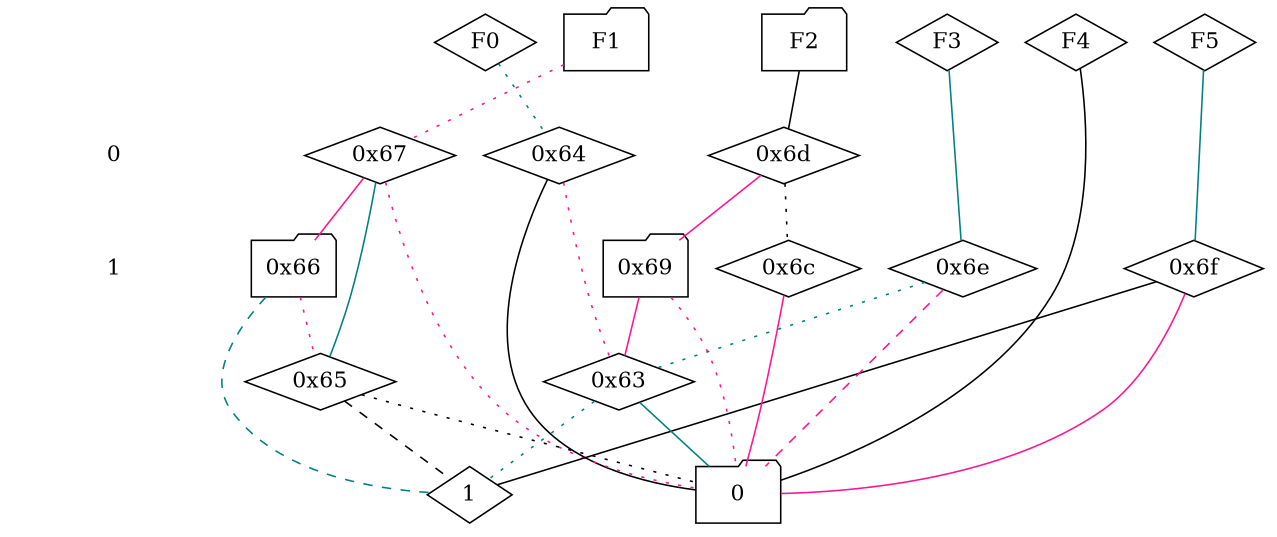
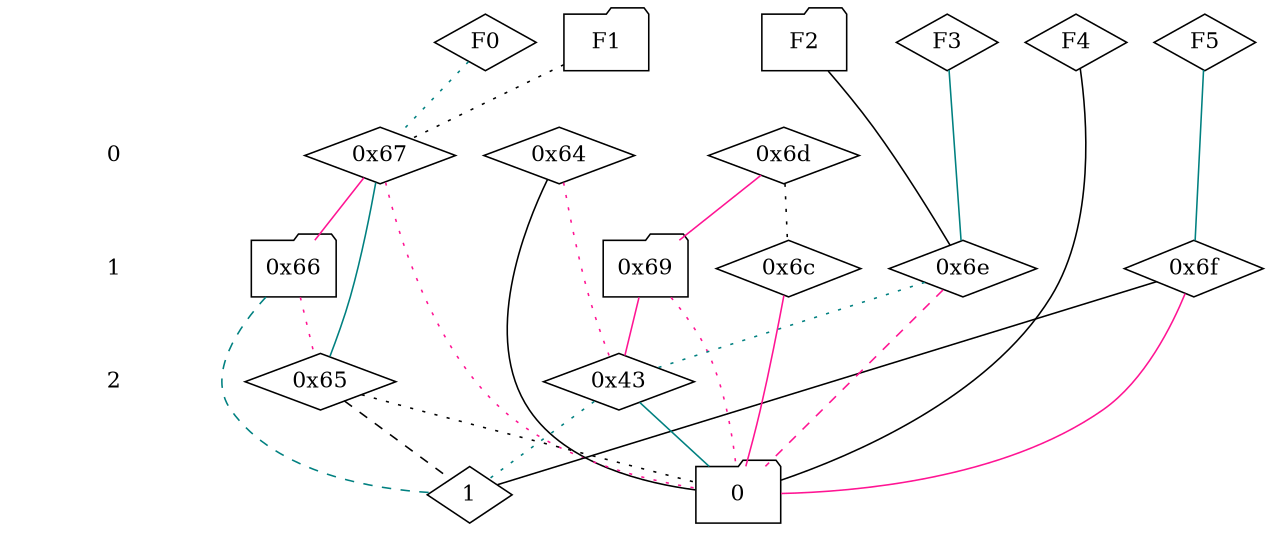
edge "F0" -- "0x64": now "F0" -- "0x67"
edge "F2" -- "0x6d": now "F2" -- "0x6e"
edge "F1" -- "0x67": color deeppink -> black
node "2": added
node "0x63": label "0x63" -> "0x43"
